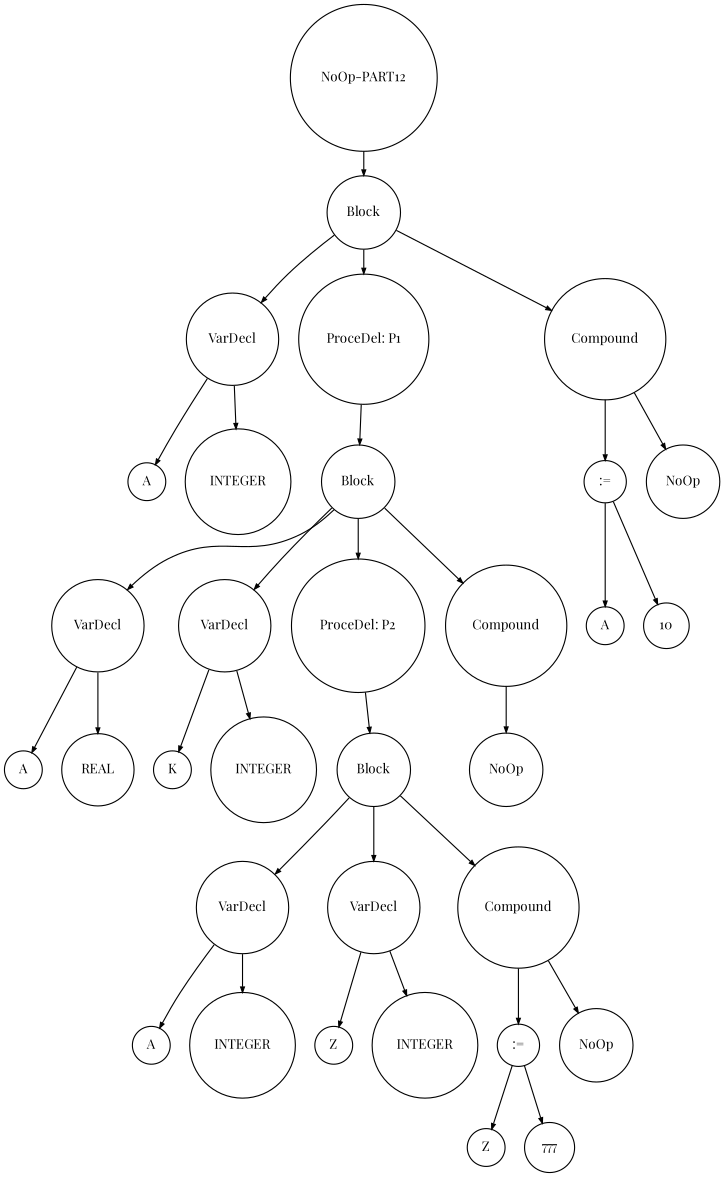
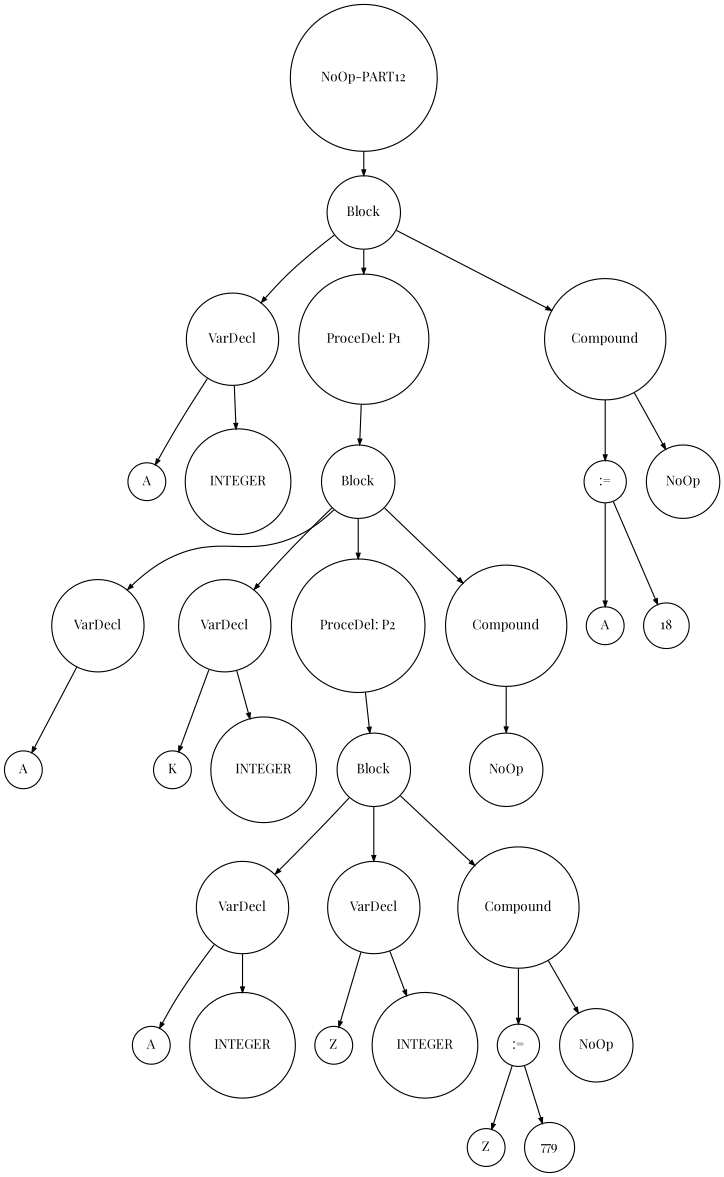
node "10": label "10" -> "18"
node "REAL": removed
node "777": label "777" -> "779"
